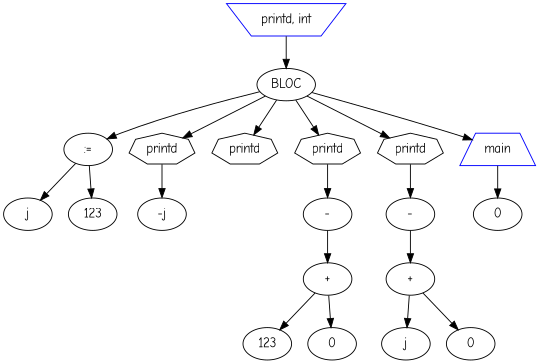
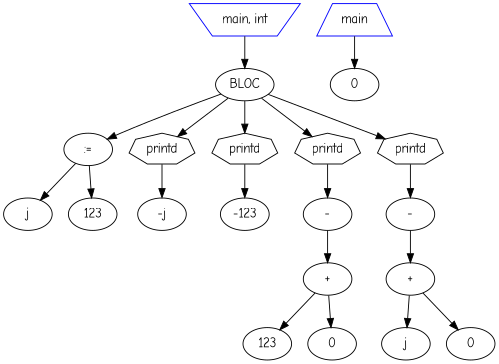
node "printd, int": label "printd, int" -> "main, int"
edge "BLOC" -> "main": removed
node "-123": added
